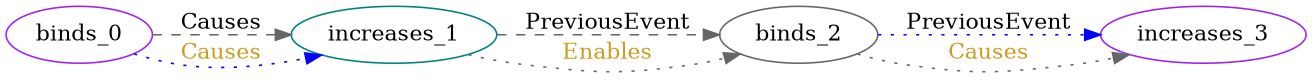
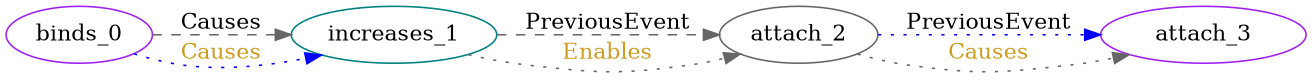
node "binds_2": label "binds_2" -> "attach_2"
node "increases_3": label "increases_3" -> "attach_3"
